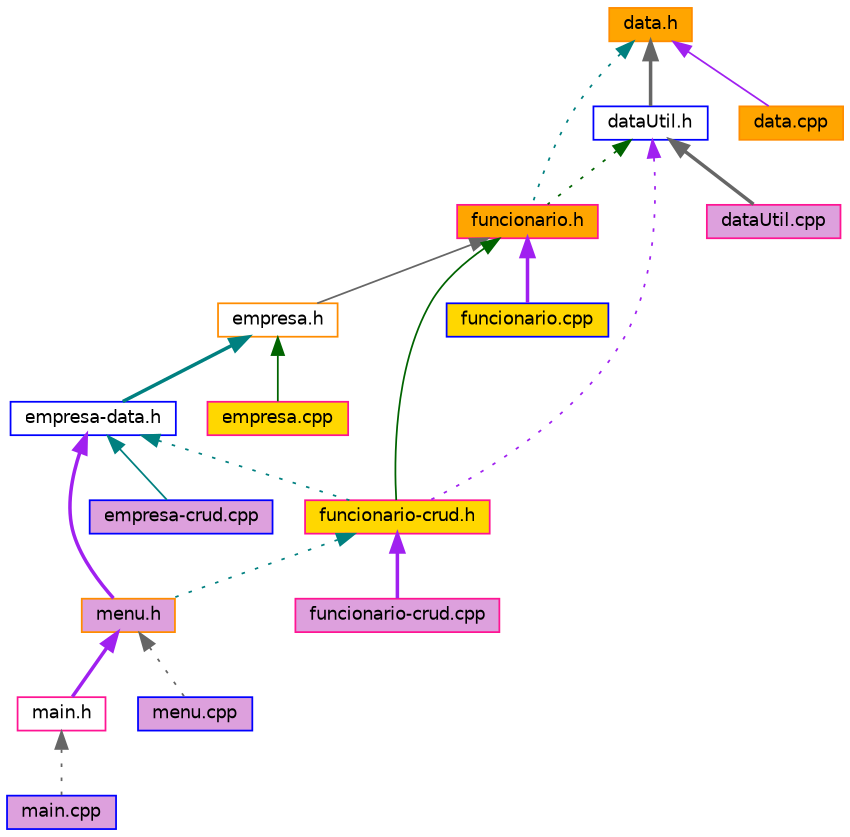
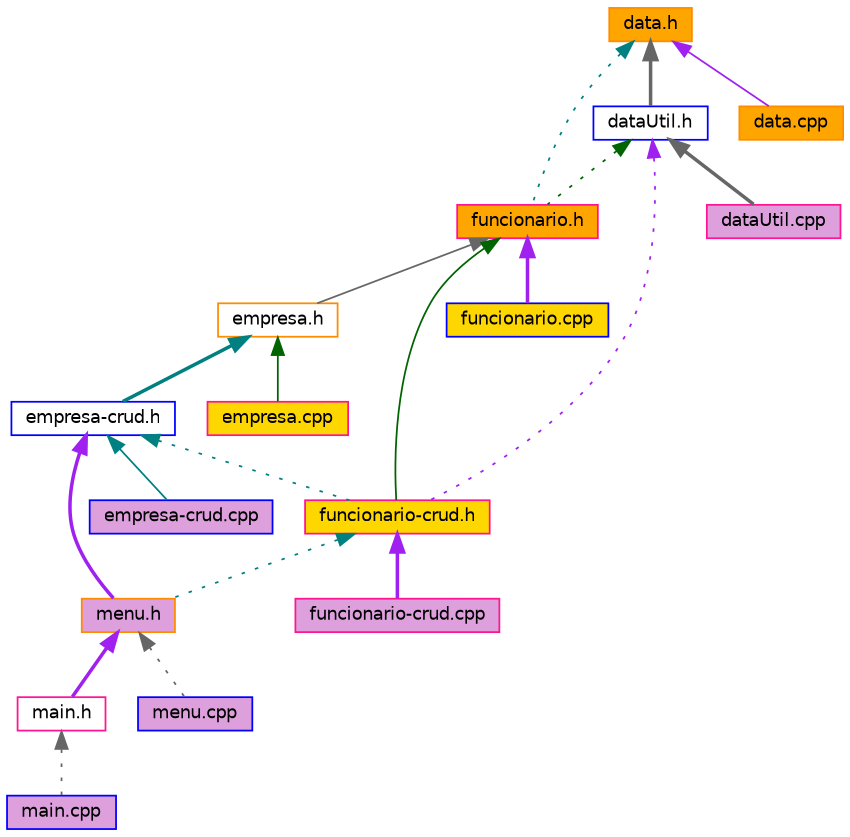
node "empresa-data.h": label "empresa-data.h" -> "empresa-crud.h"
